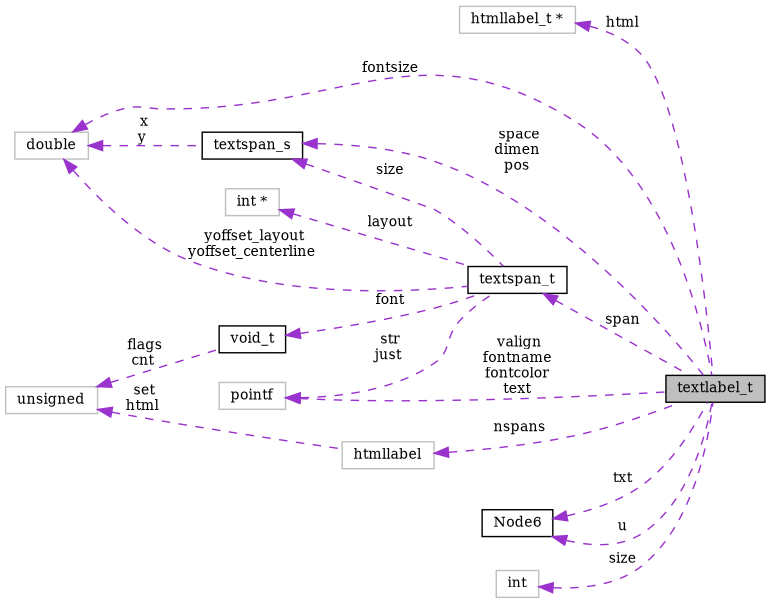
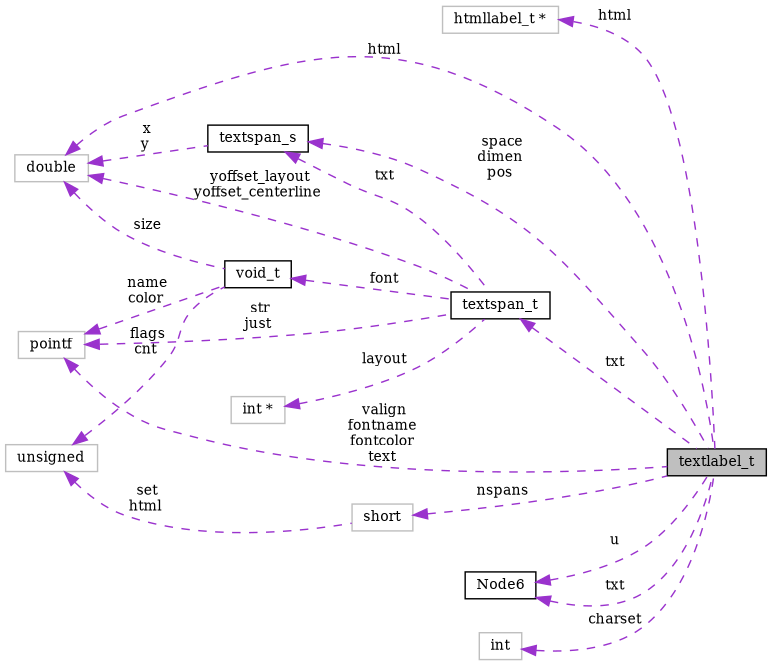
edge "textlabel_t" -> "double": label " fontsize" -> " html"
edge "textspan_t" -> "textspan_s": label " size" -> " txt"
edge "void_t" -> "double": added, label "size"
edge "void_t" -> "pointf": added, label "name color"
edge "textlabel_t" -> "textspan_t": label " span" -> " txt"
node "htmllabel": label "htmllabel" -> "short"
edge "textlabel_t" -> "int": label " size" -> " charset"
